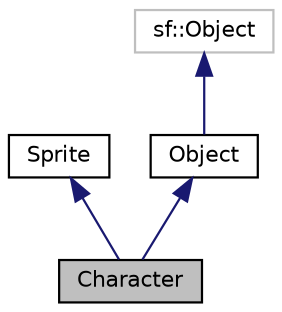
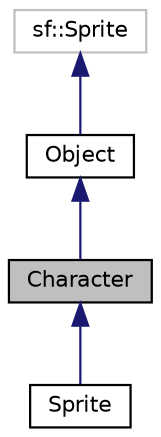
node "sf::Object": label "sf::Object" -> "sf::Sprite"
edge "Character" -> "Sprite": reversed
